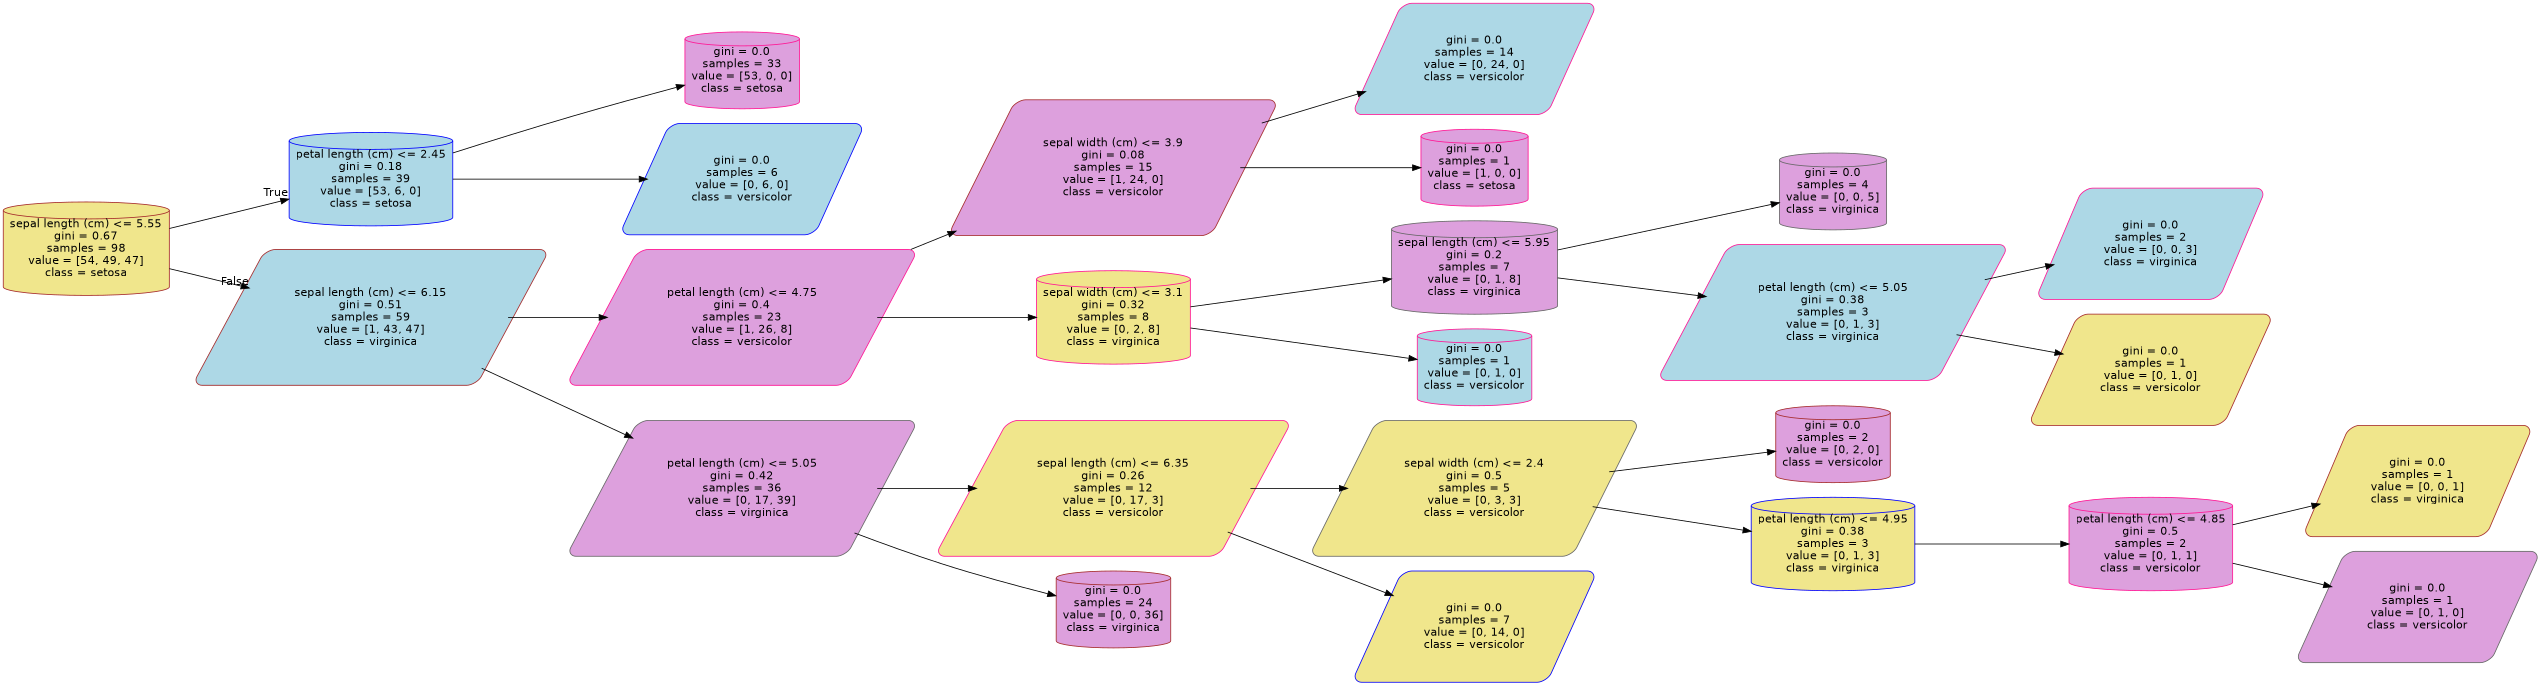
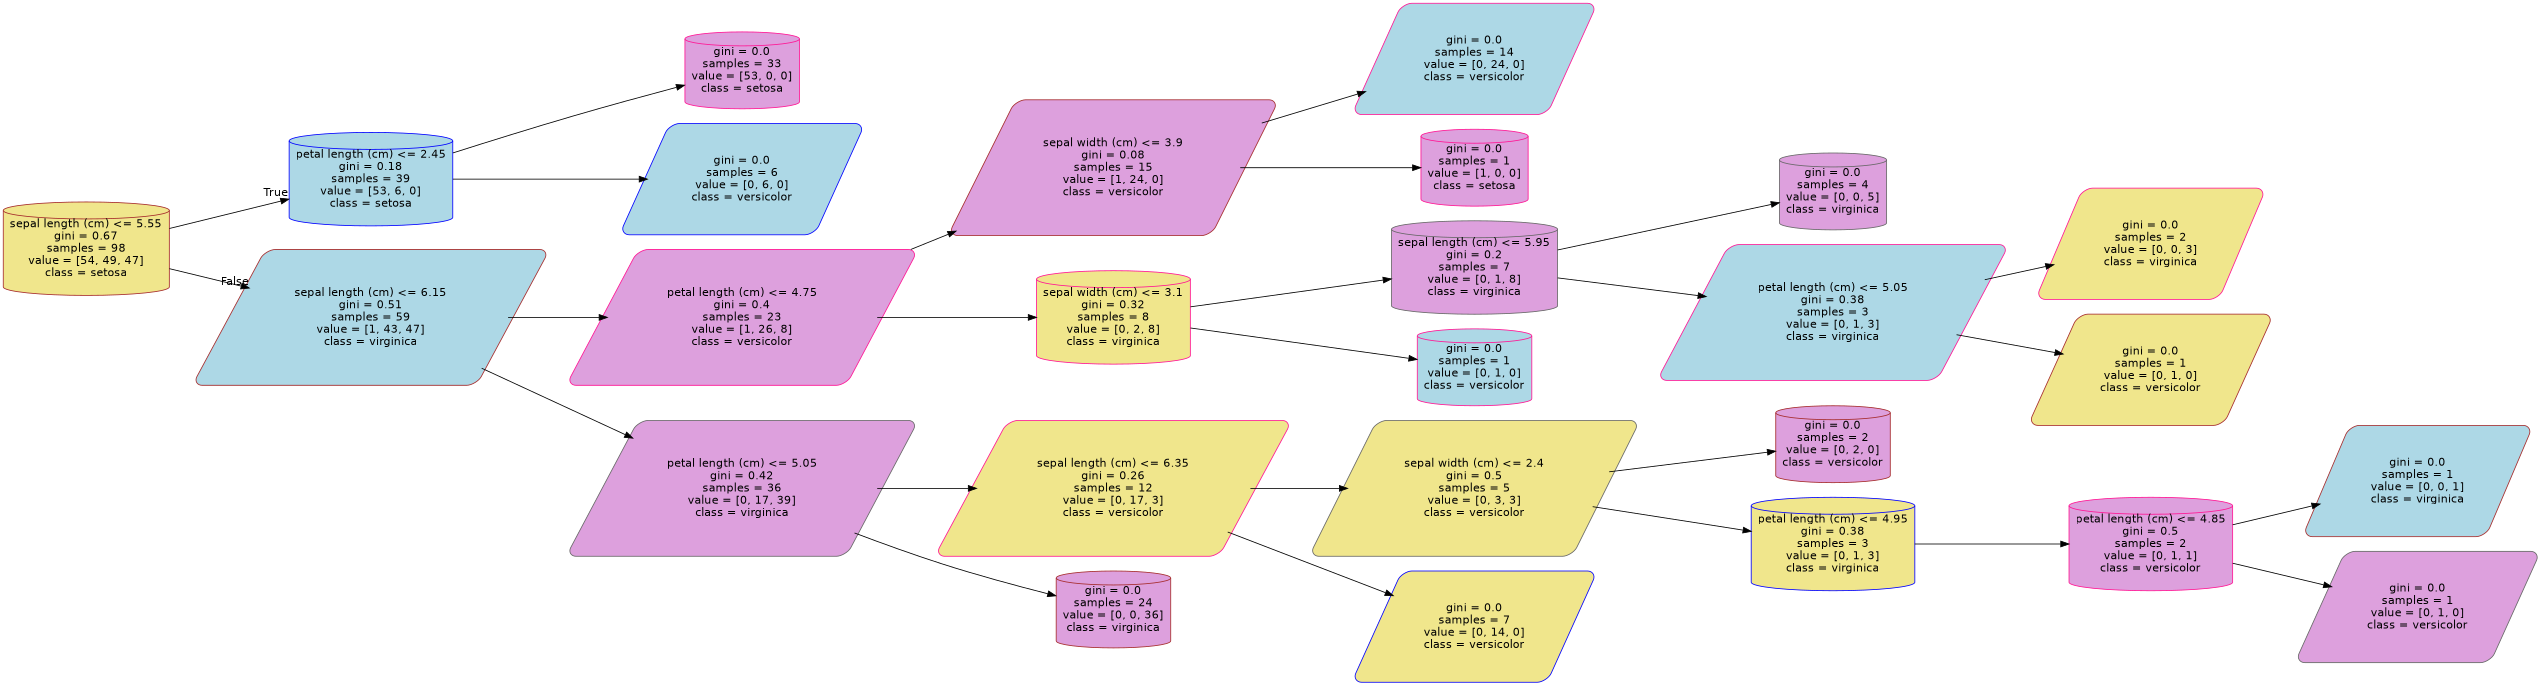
node "gini = 0.0 samples = 2 value = [0, 0, 3] class = virginica": fillcolor lightblue -> khaki
node "gini = 0.0 samples = 1 value = [0, 0, 1] class = virginica": fillcolor khaki -> lightblue
